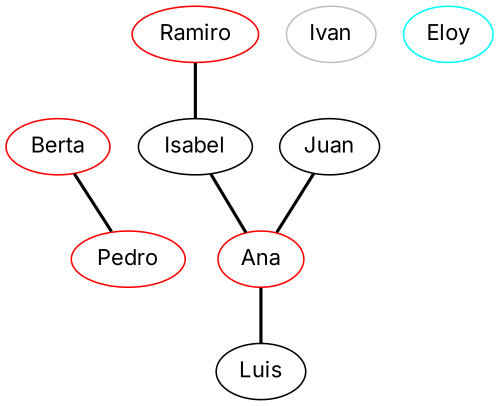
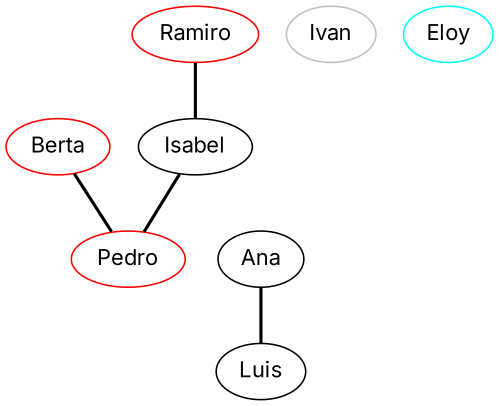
node "Juan": removed
edge "Isabel" -- "Ana": now "Isabel" -- "Pedro"
node "Ana": color red -> black
